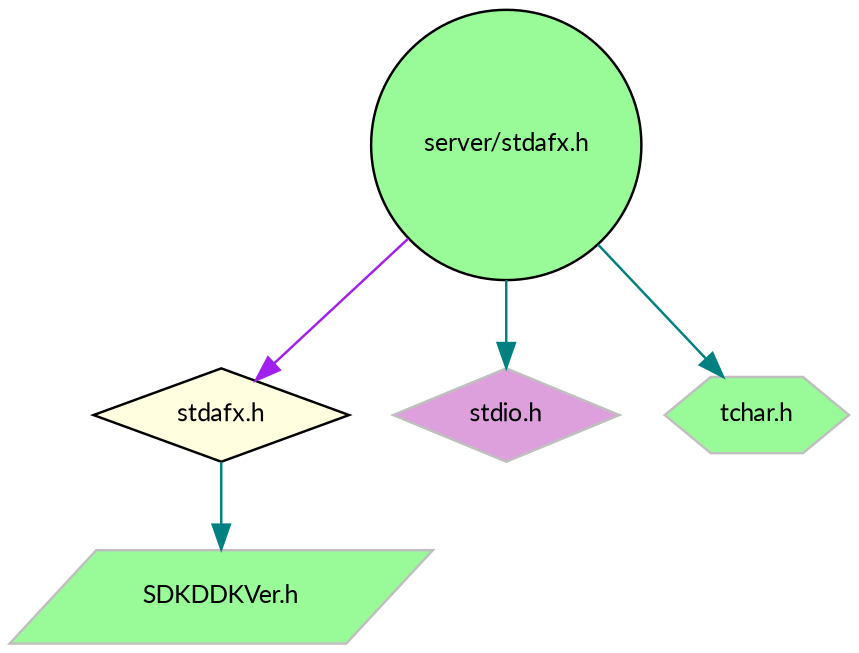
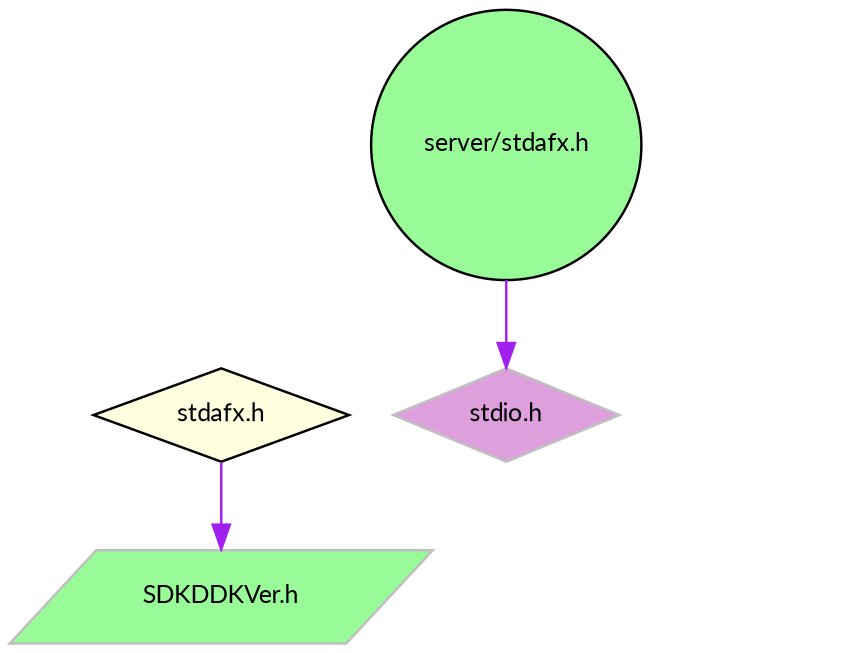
edge "server/stdafx.h" -> "stdafx.h": removed
edge "server/stdafx.h" -> "stdio.h": color teal -> purple
node "tchar.h": removed
edge "stdafx.h" -> "SDKDDKVer.h": color teal -> purple
